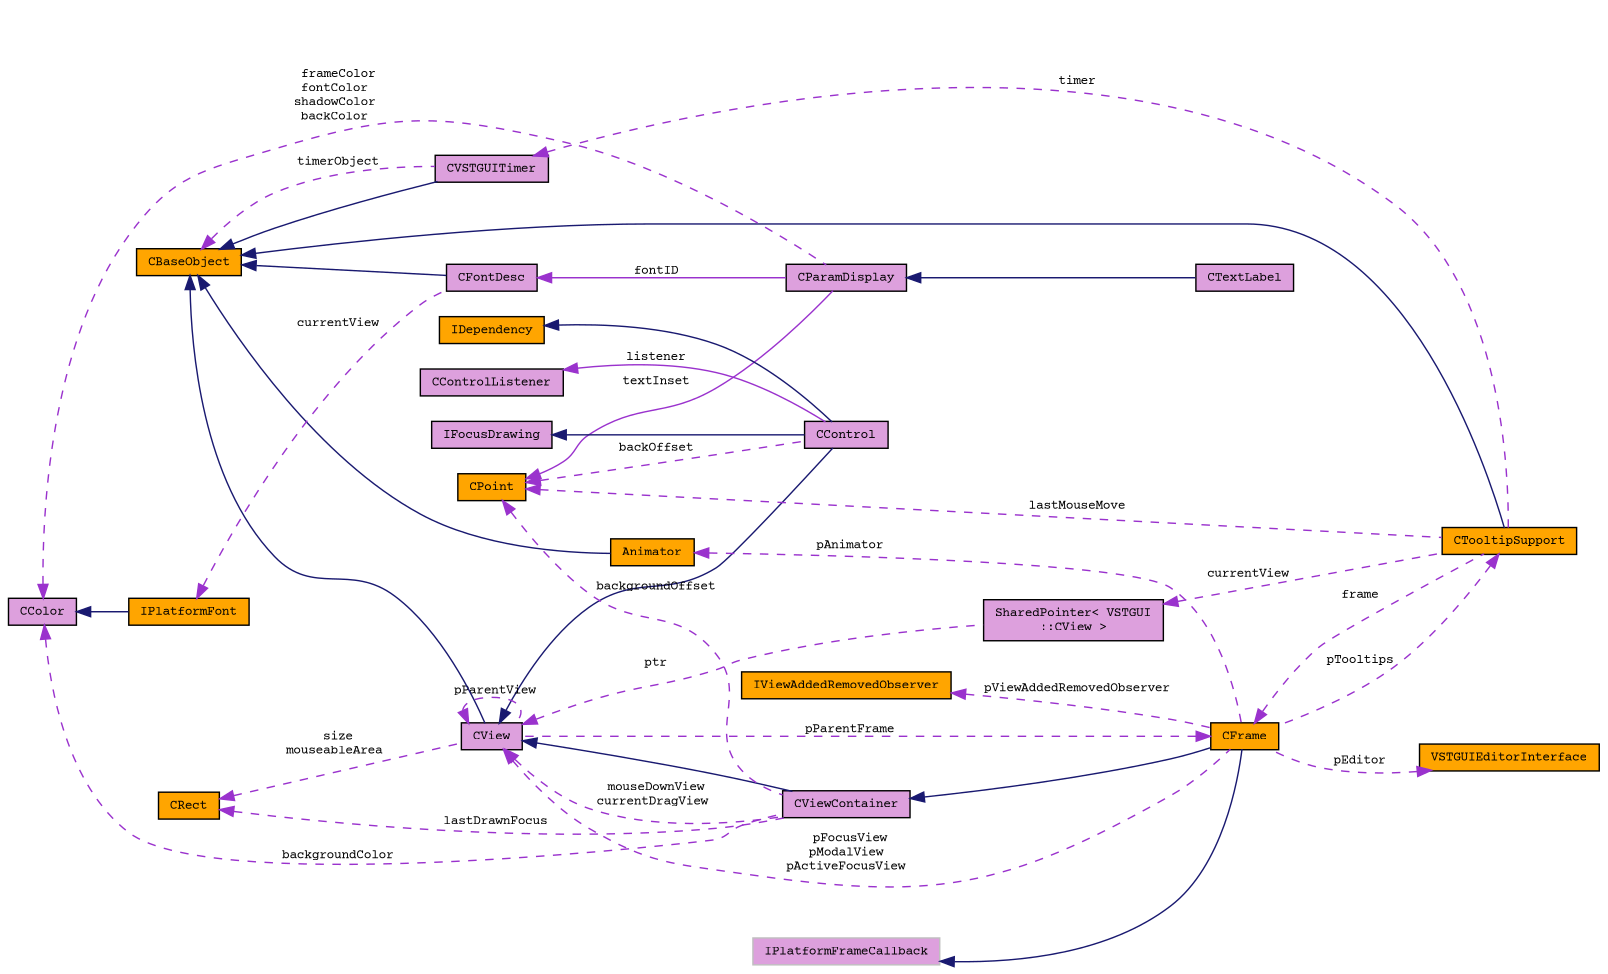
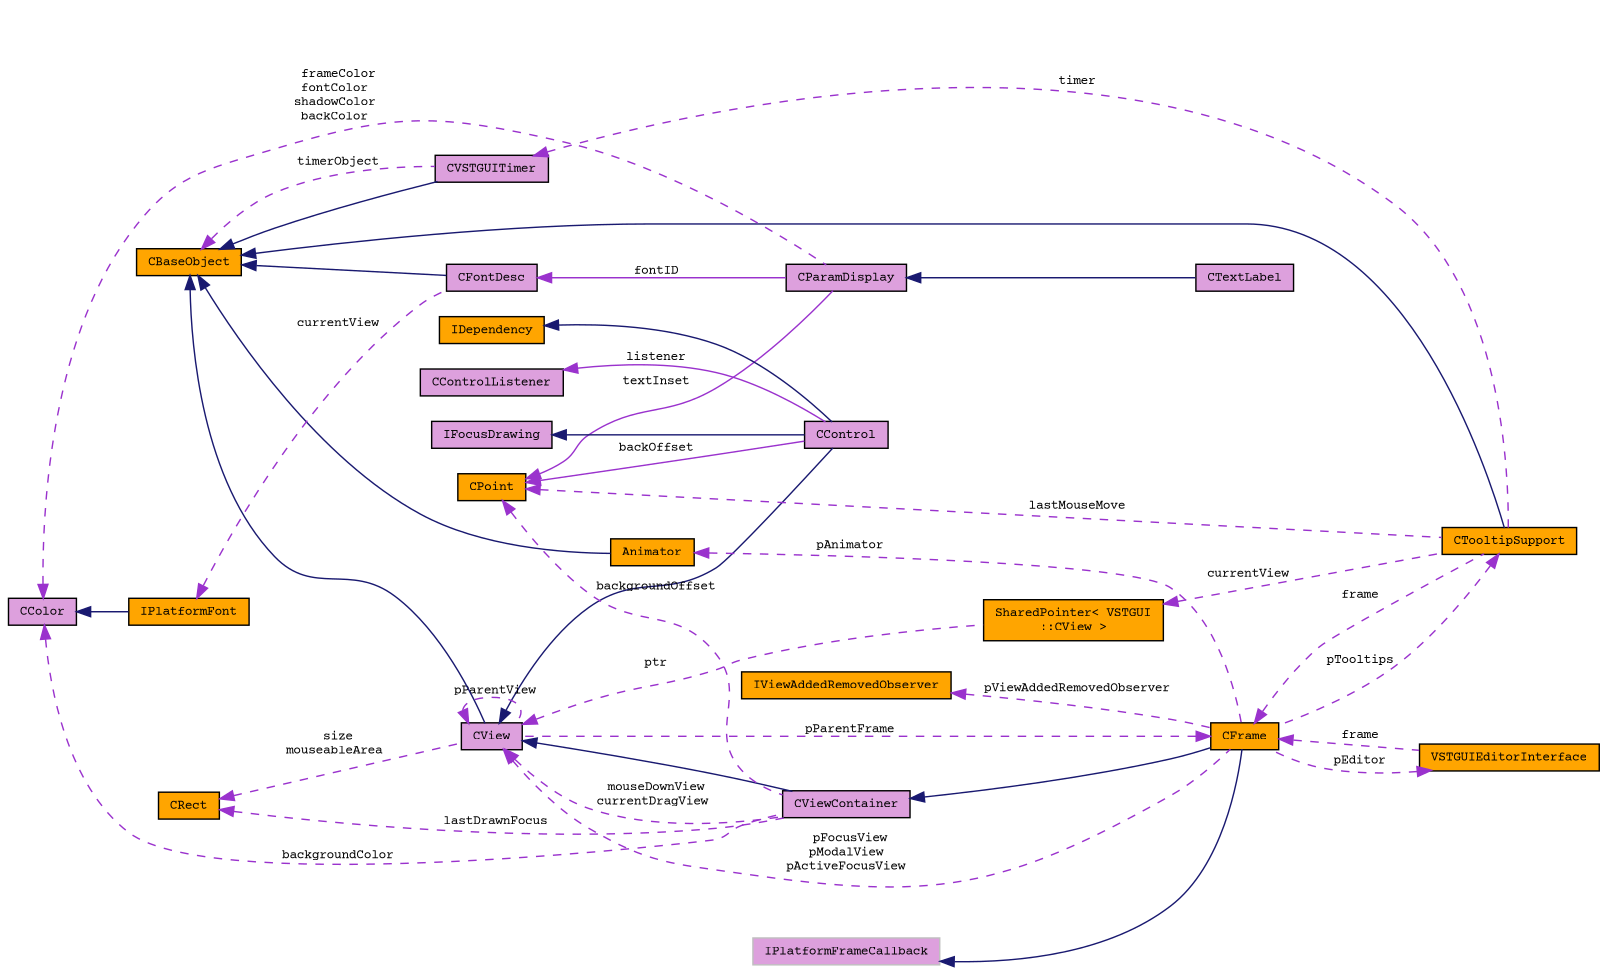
edge "CControl" -> "CPoint": style dashed -> solid
node "SharedPointer< VSTGUI ::CView >": fillcolor plum -> orange
edge "VSTGUIEditorInterface" -> "CFrame": added, label "frame"
